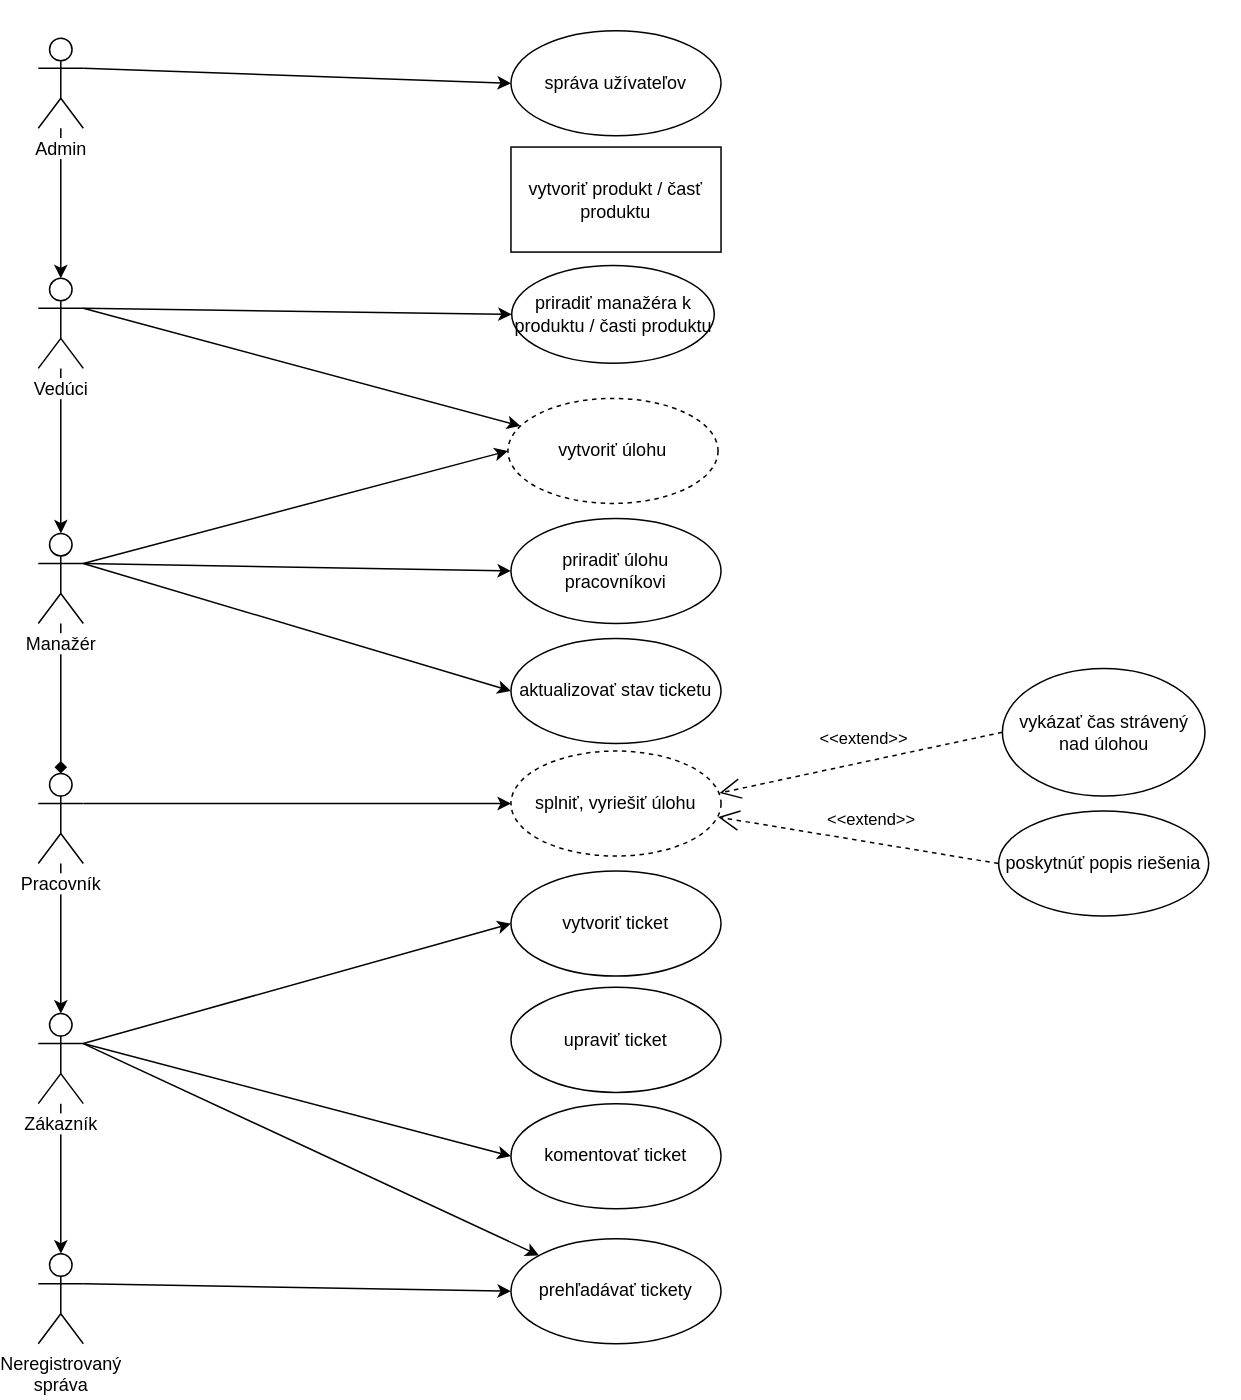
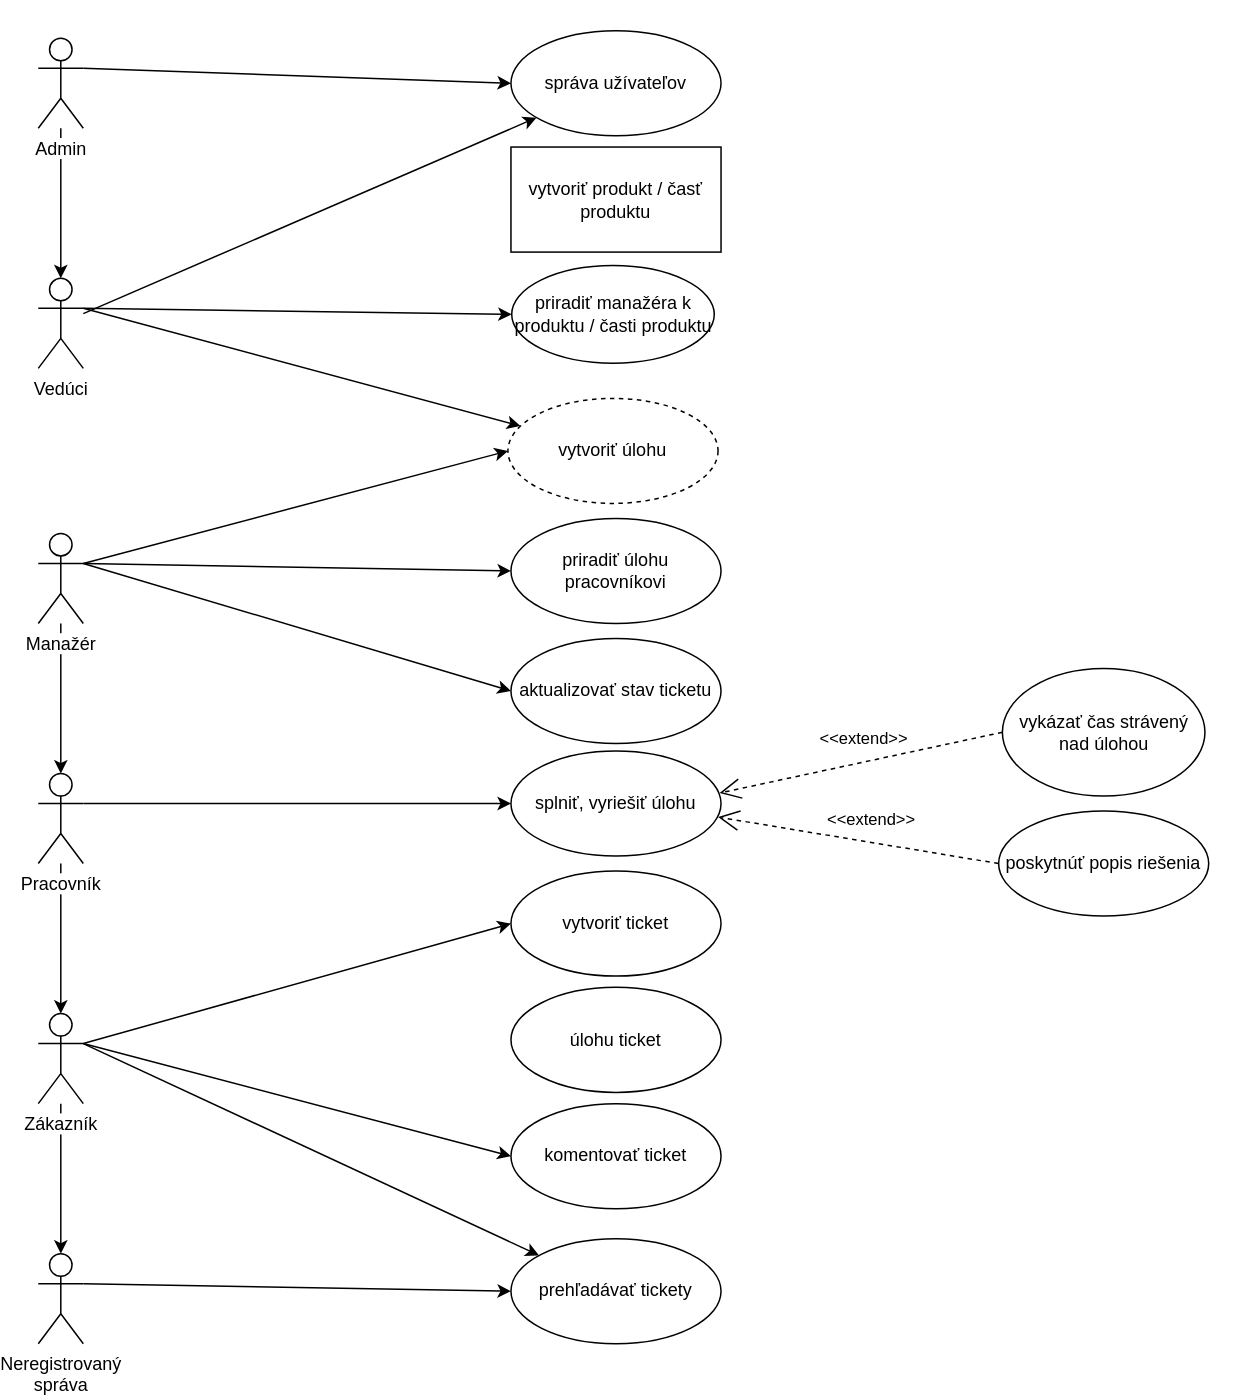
edge "Vedúci" -> "Manažér": now "Vedúci" -> "správa užívateľov"
edge "Manažér" -> "Pracovník": arrowhead diamond -> classic
node "splniť, vyriešiť úlohu": style dashed -> solid
node "upraviť ticket": label "upraviť ticket" -> "úlohu ticket"
